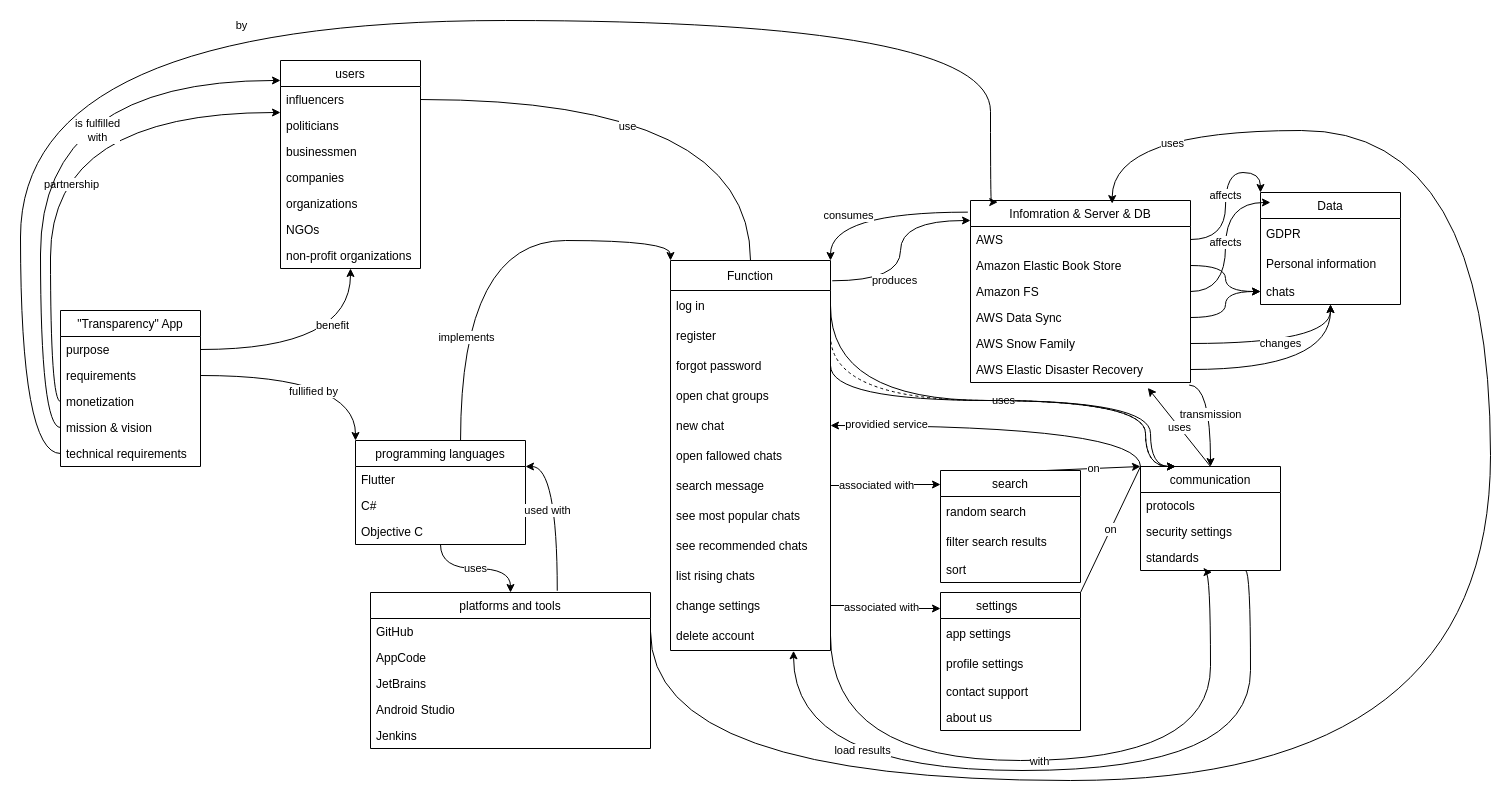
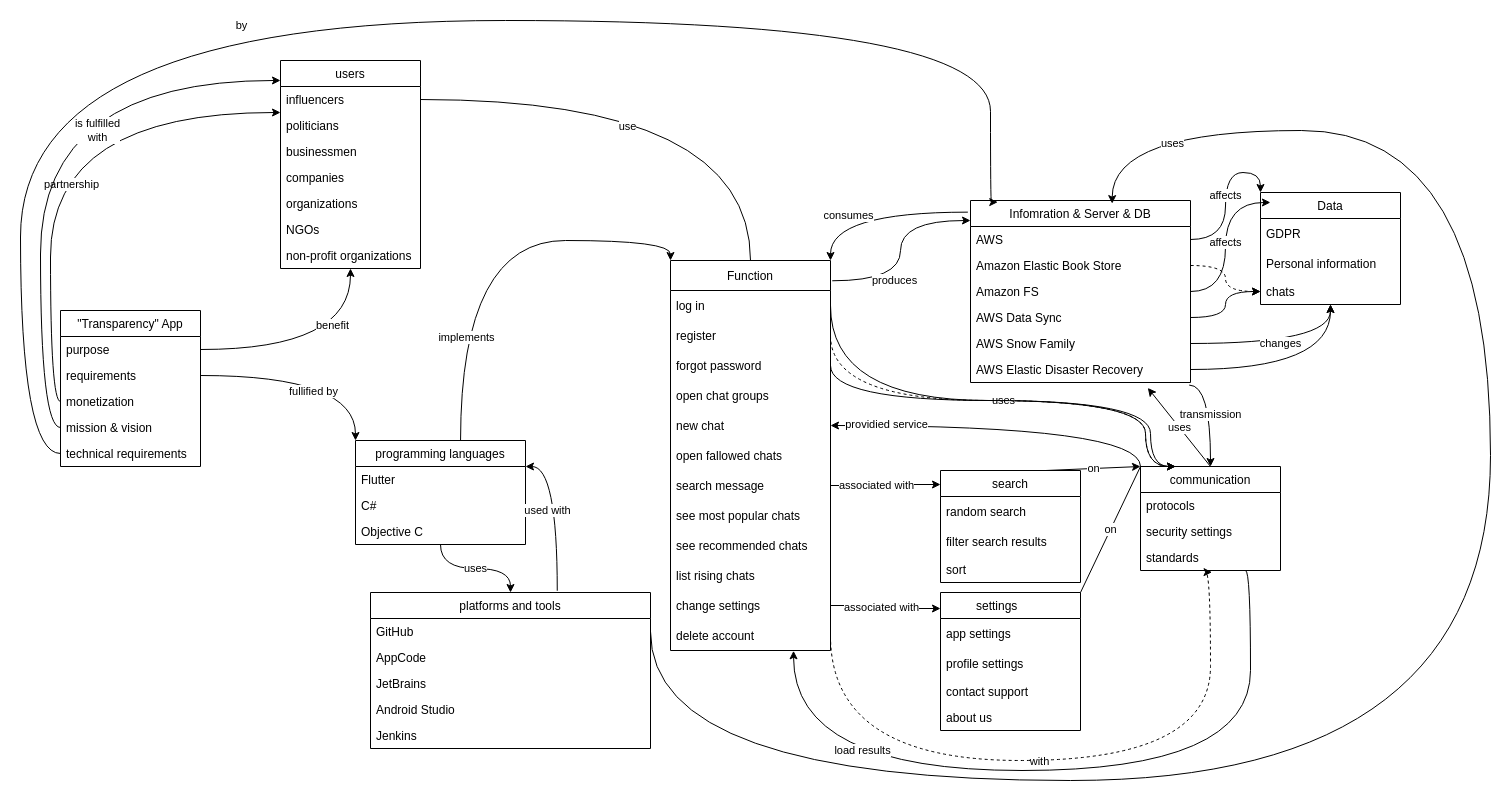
edge "Amazon Elastic Book Store" -> "chats": style solid -> dashed
edge "delete account" -> "standards": style solid -> dashed
